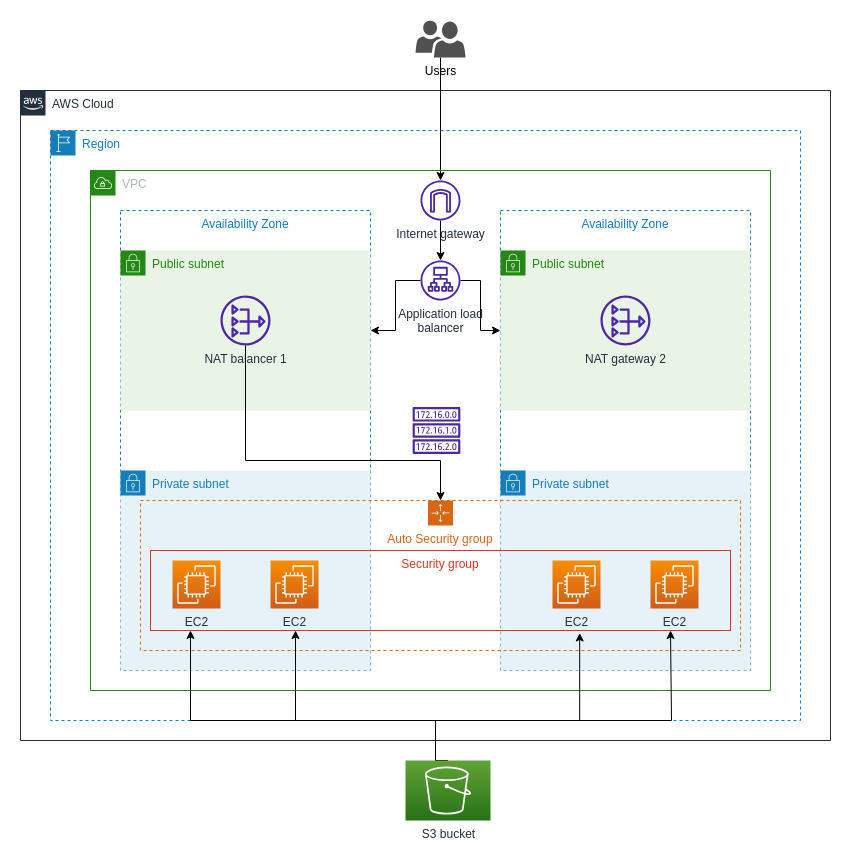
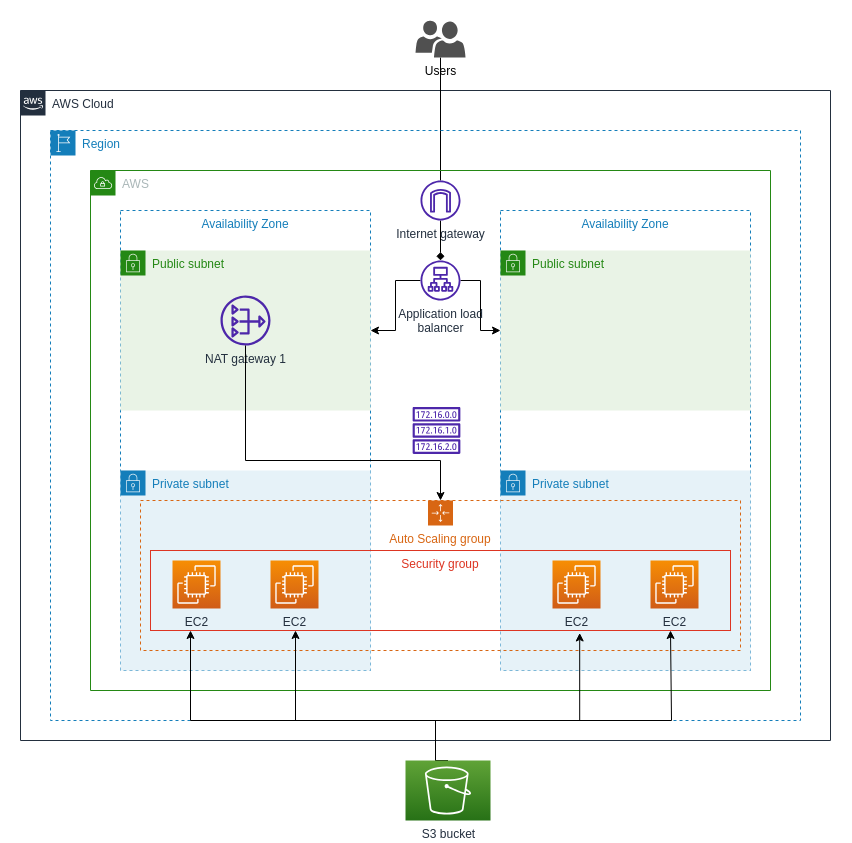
edge "Users" -> "Internet gateway": arrowhead classic -> none
node "VPC": label "VPC" -> "AWS"
edge "Internet gateway" -> "Application load balancer": arrowhead classic -> diamond
node "NAT gateway 2": removed
node "NAT balancer 1": label "NAT balancer 1" -> "NAT gateway 1"
node "Auto Security group": label "Auto Security group" -> "Auto Scaling group"
